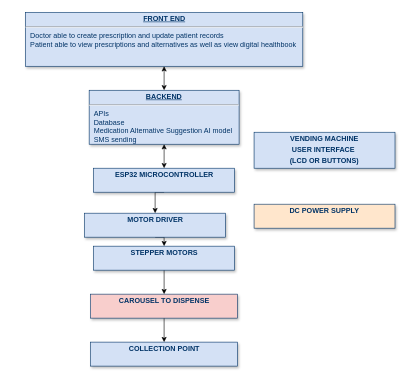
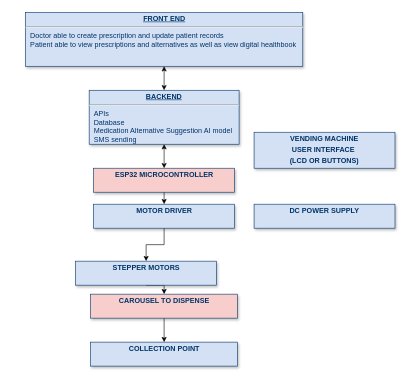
node "ESP32 MICROCONTROLLER": fillcolor #d4e1f5 -> #f8cecc
node "DC POWER SUPPLY": fillcolor #ffe6cc -> #d4e1f5
node "MOTOR DRIVER": moved (155, 225) -> (164, 216)
node "STEPPER MOTORS": moved (164, 258) -> (146, 273)
